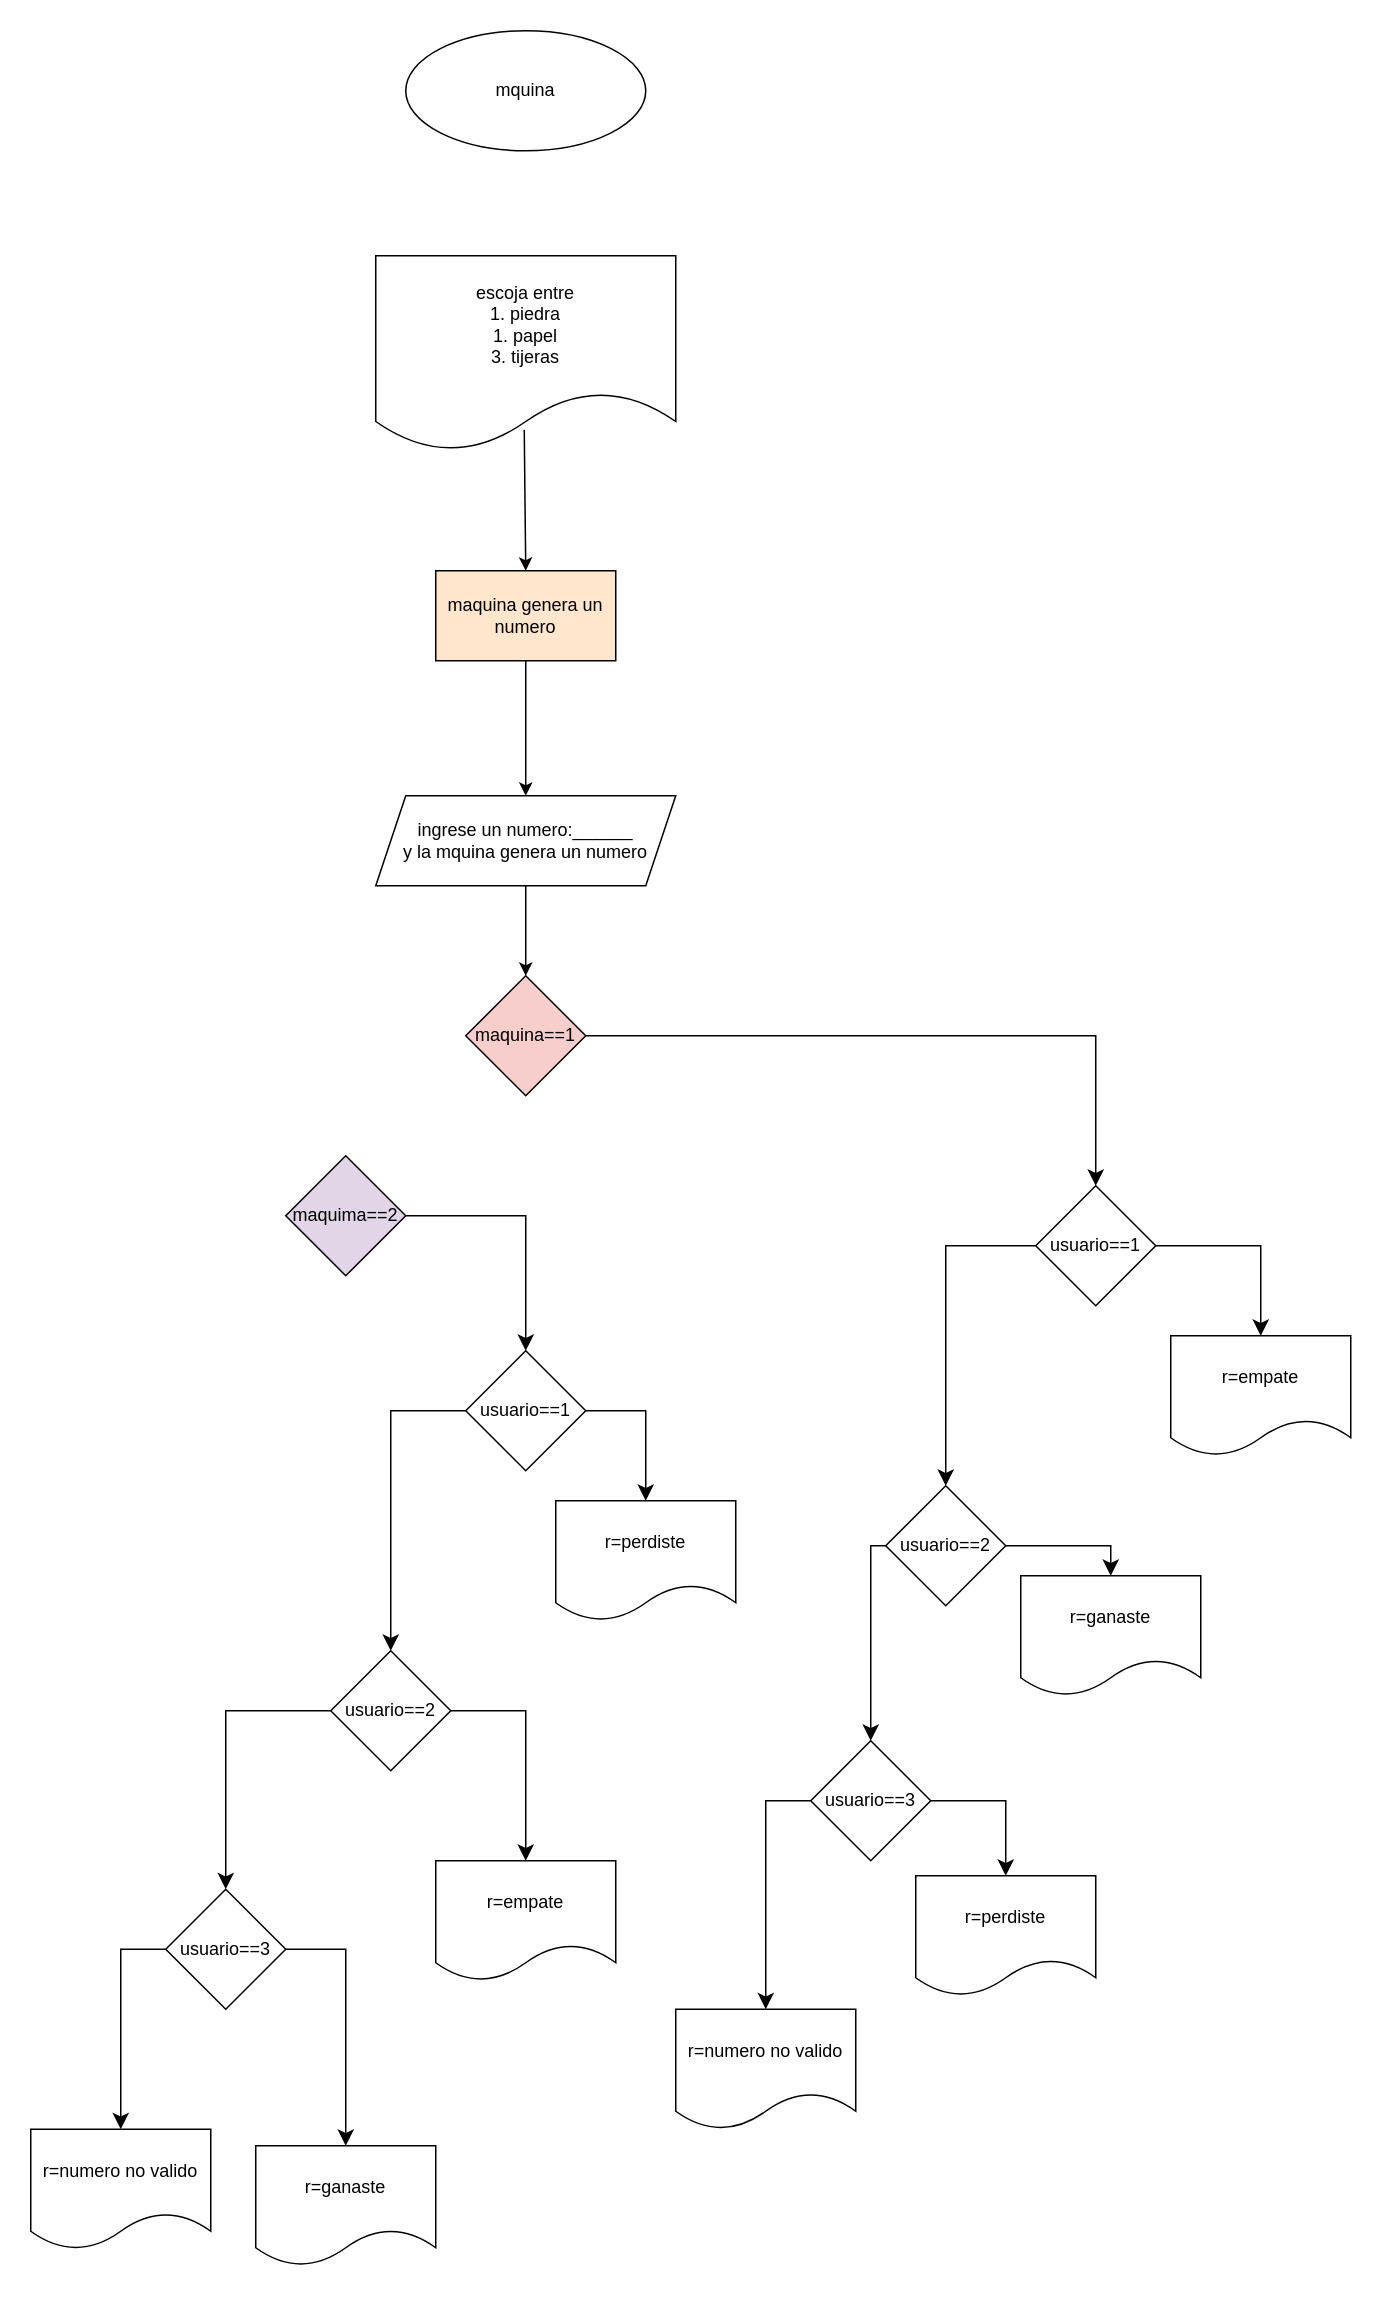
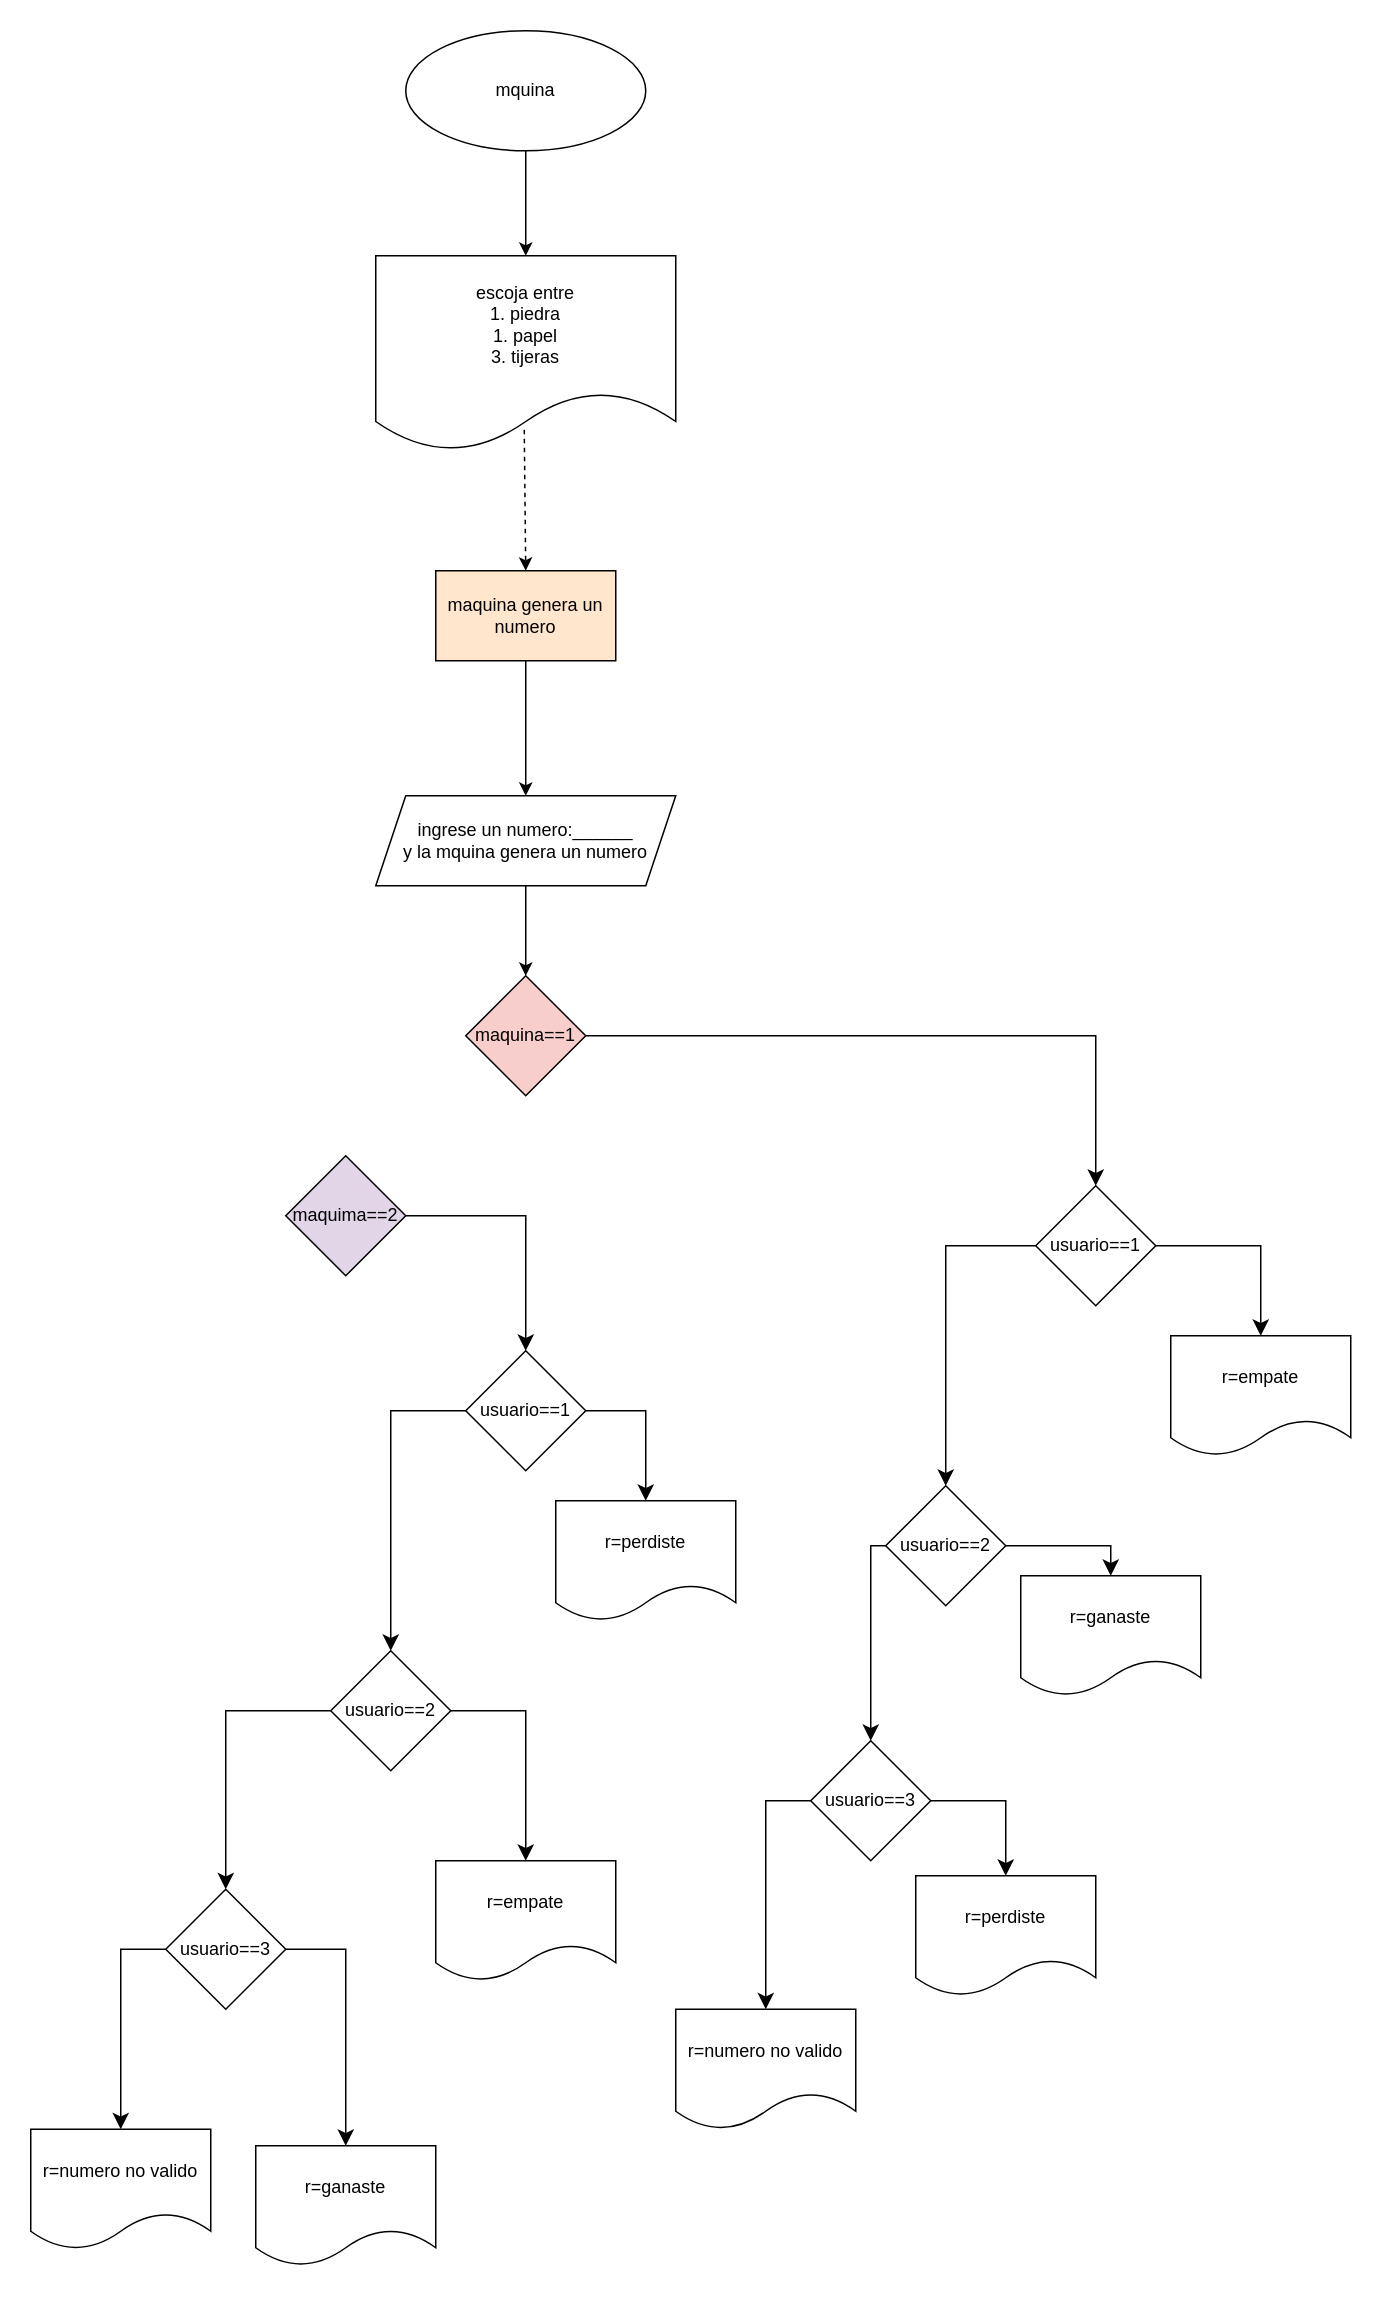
edge "mquina" -> "escoja entre 1. piedra 1. papel 3. tijeras": added
edge "escoja entre 1. piedra 1. papel 3. tijeras" -> "maquina genera un numero": style solid -> dashed
